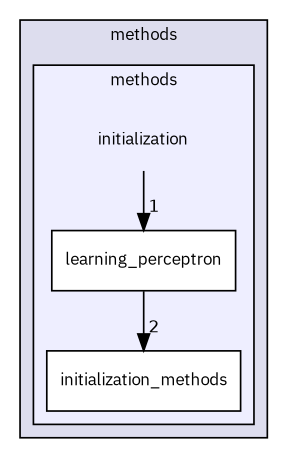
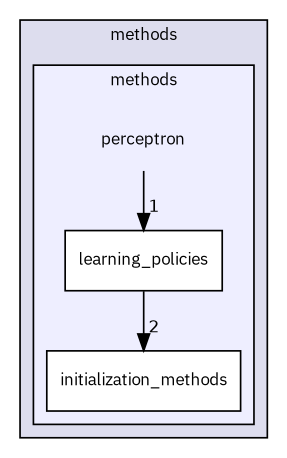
node "initialization": label "initialization" -> "perceptron"
node "learning_perceptron": label "learning_perceptron" -> "learning_policies"
